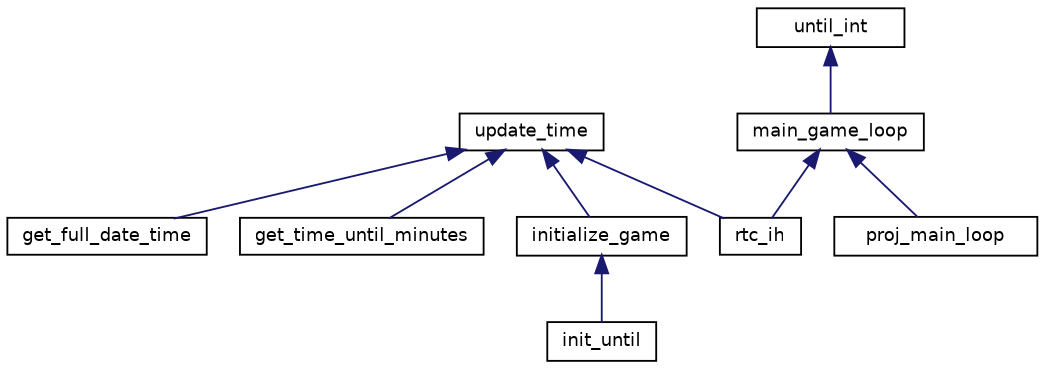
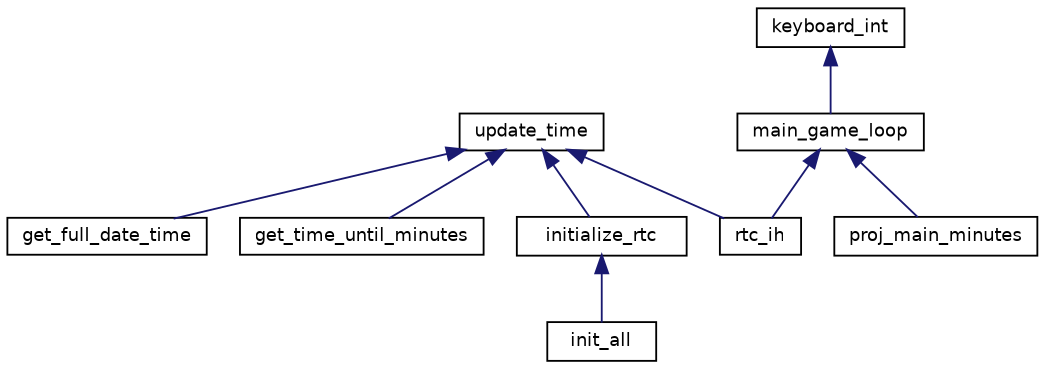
node "until_int": label "until_int" -> "keyboard_int"
node "initialize_game": label "initialize_game" -> "initialize_rtc"
node "proj_main_loop": label "proj_main_loop" -> "proj_main_minutes"
node "init_until": label "init_until" -> "init_all"
